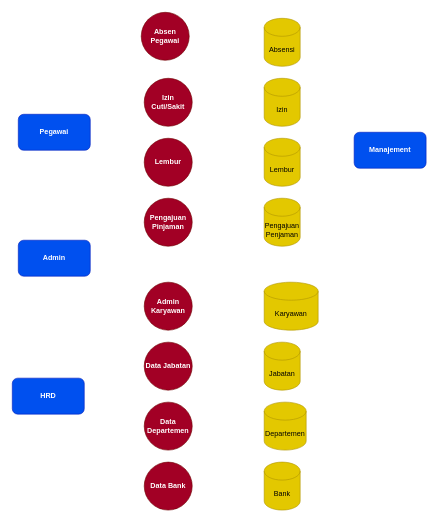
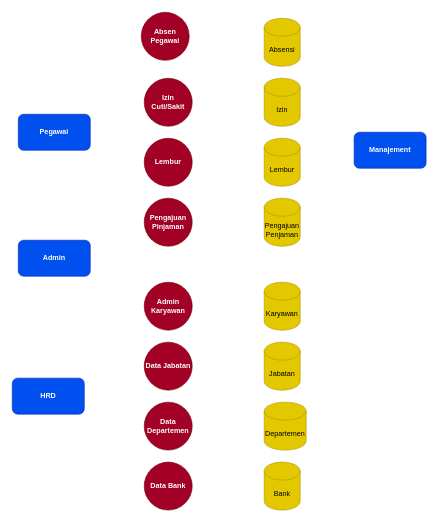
node "Karyawan": size 54x48 -> 36x48
